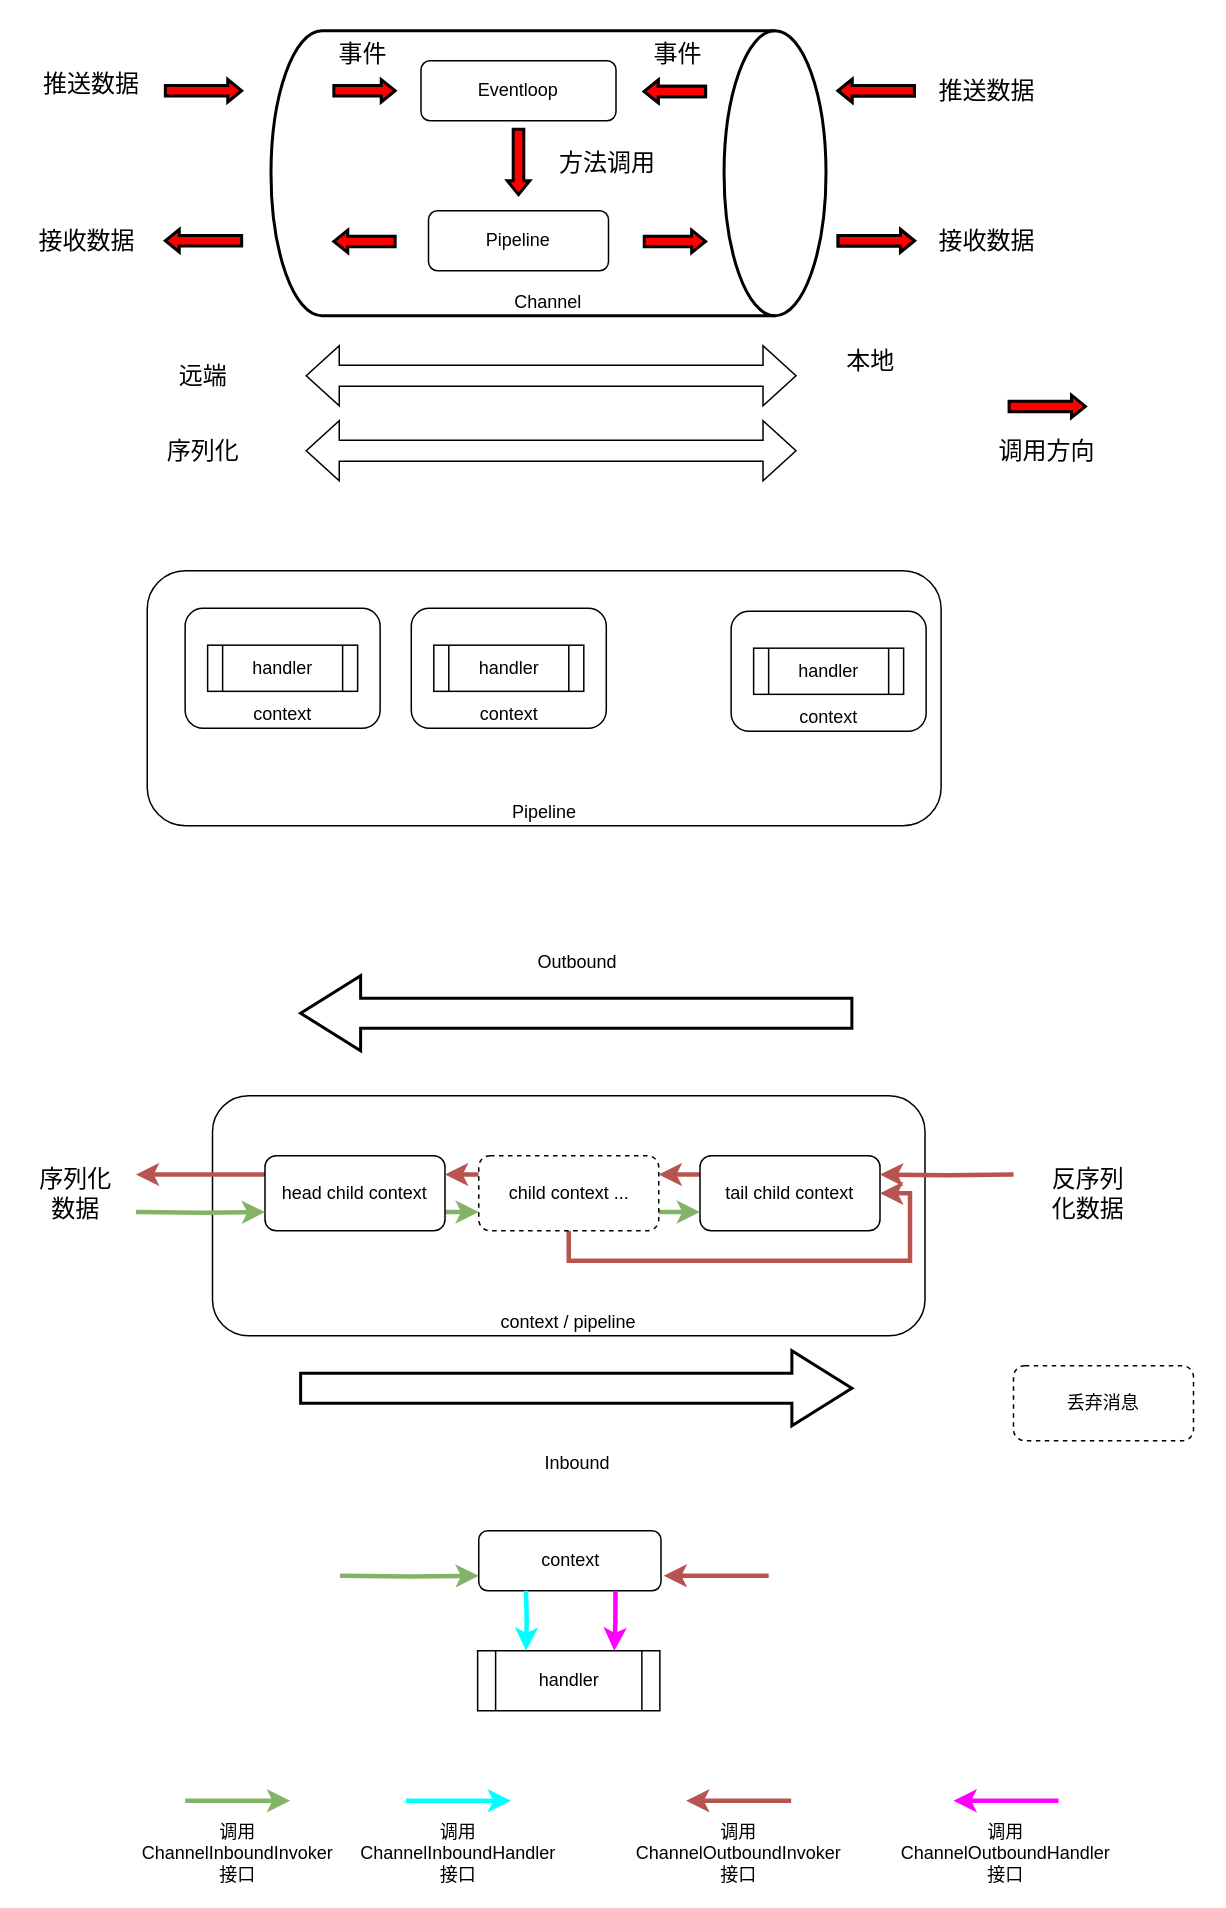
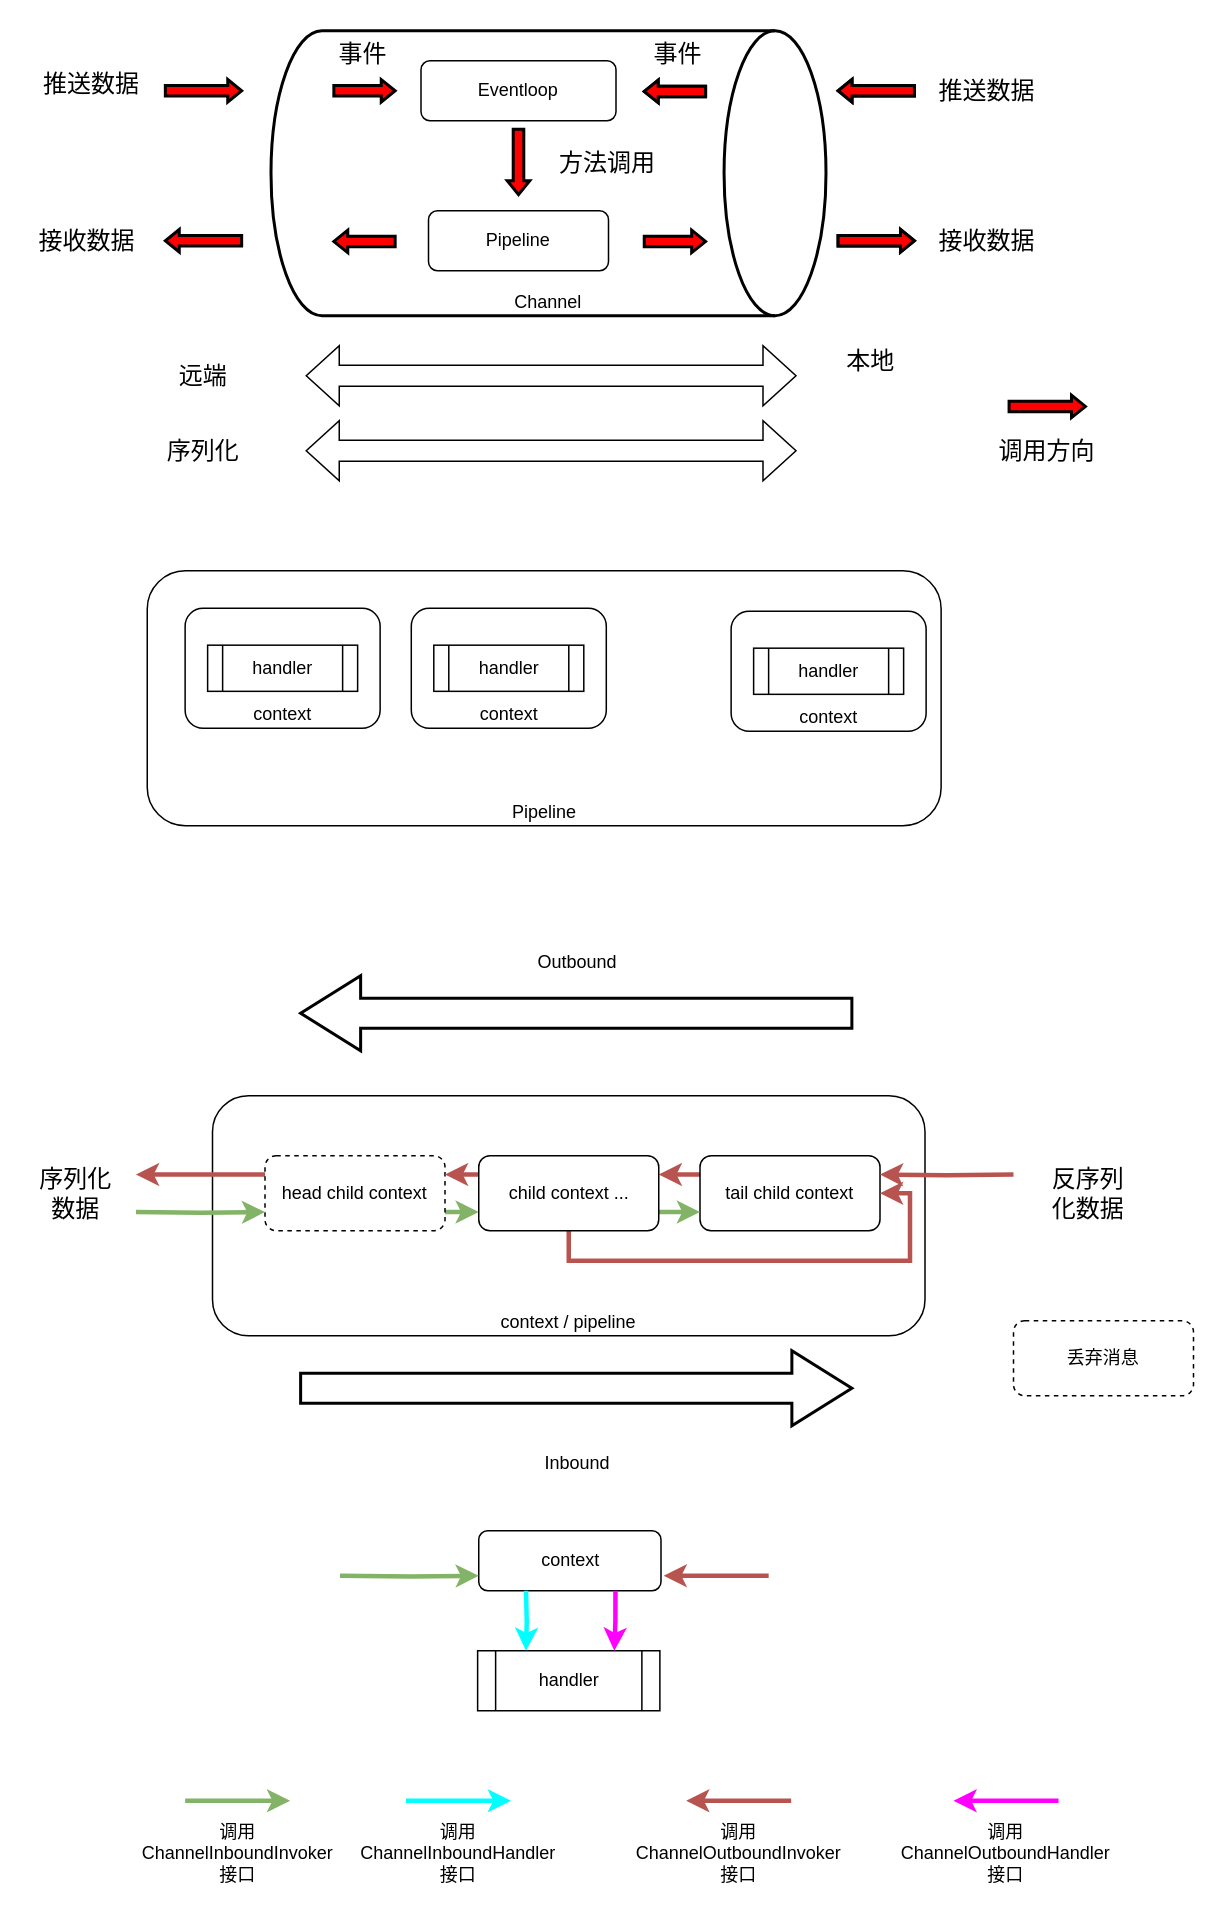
node "head child context": style solid -> dashed
node "child context ...": style dashed -> solid
node "丢弃消息": moved (1103, 1403) -> (1103, 1358)
